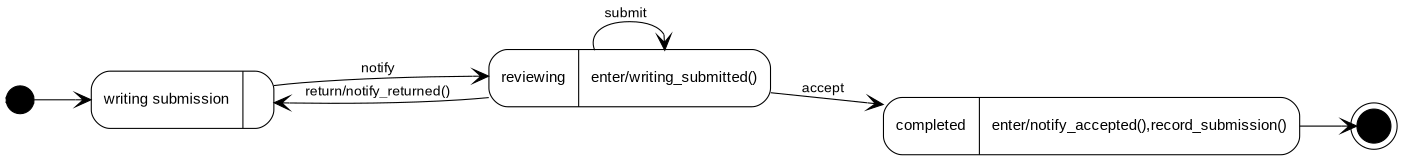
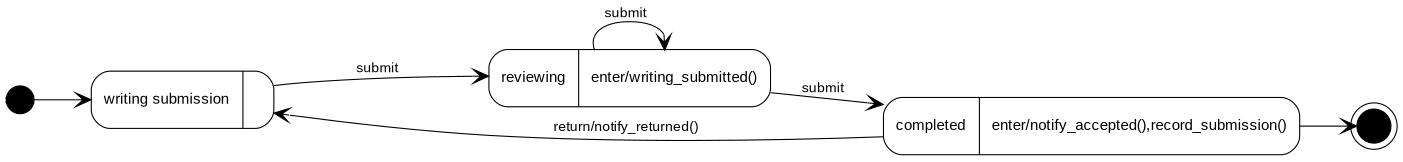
edge "writing submission" -> "reviewing": label " notify   " -> " submit   "
edge "reviewing" -> "completed": label " accept   " -> " submit   "
edge "reviewing" -> "writing submission": now "completed" -> "writing submission"
